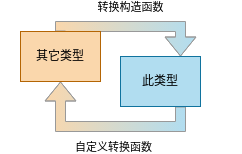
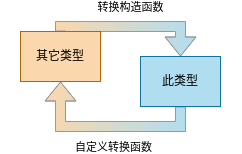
node "此类型": moved (161, 82) -> (181, 82)
